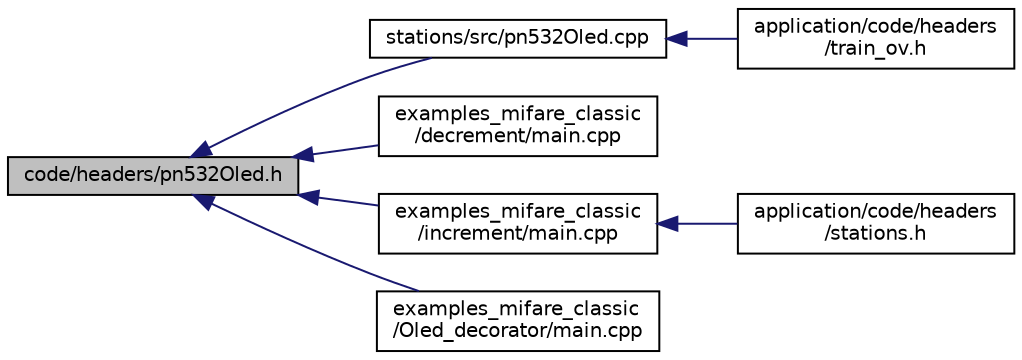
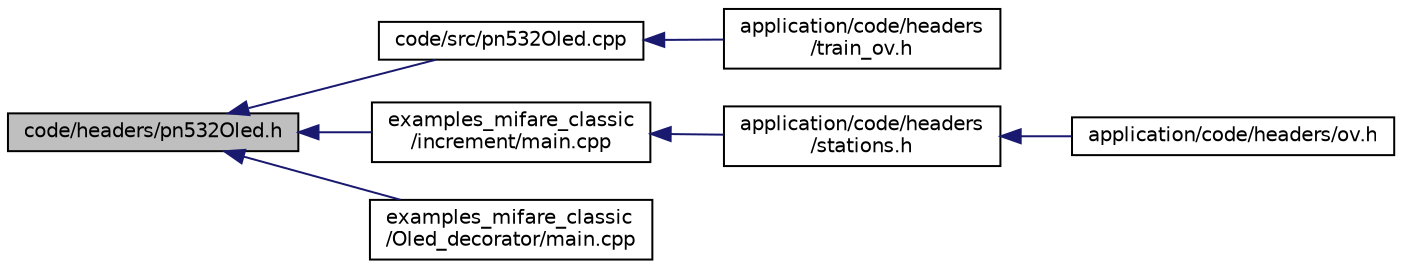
node "stations/src/pn532Oled.cpp": label "stations/src/pn532Oled.cpp" -> "code/src/pn532Oled.cpp"
node "examples_mifare_classic /decrement/main.cpp": removed
node "application/code/headers/ov.h": added
